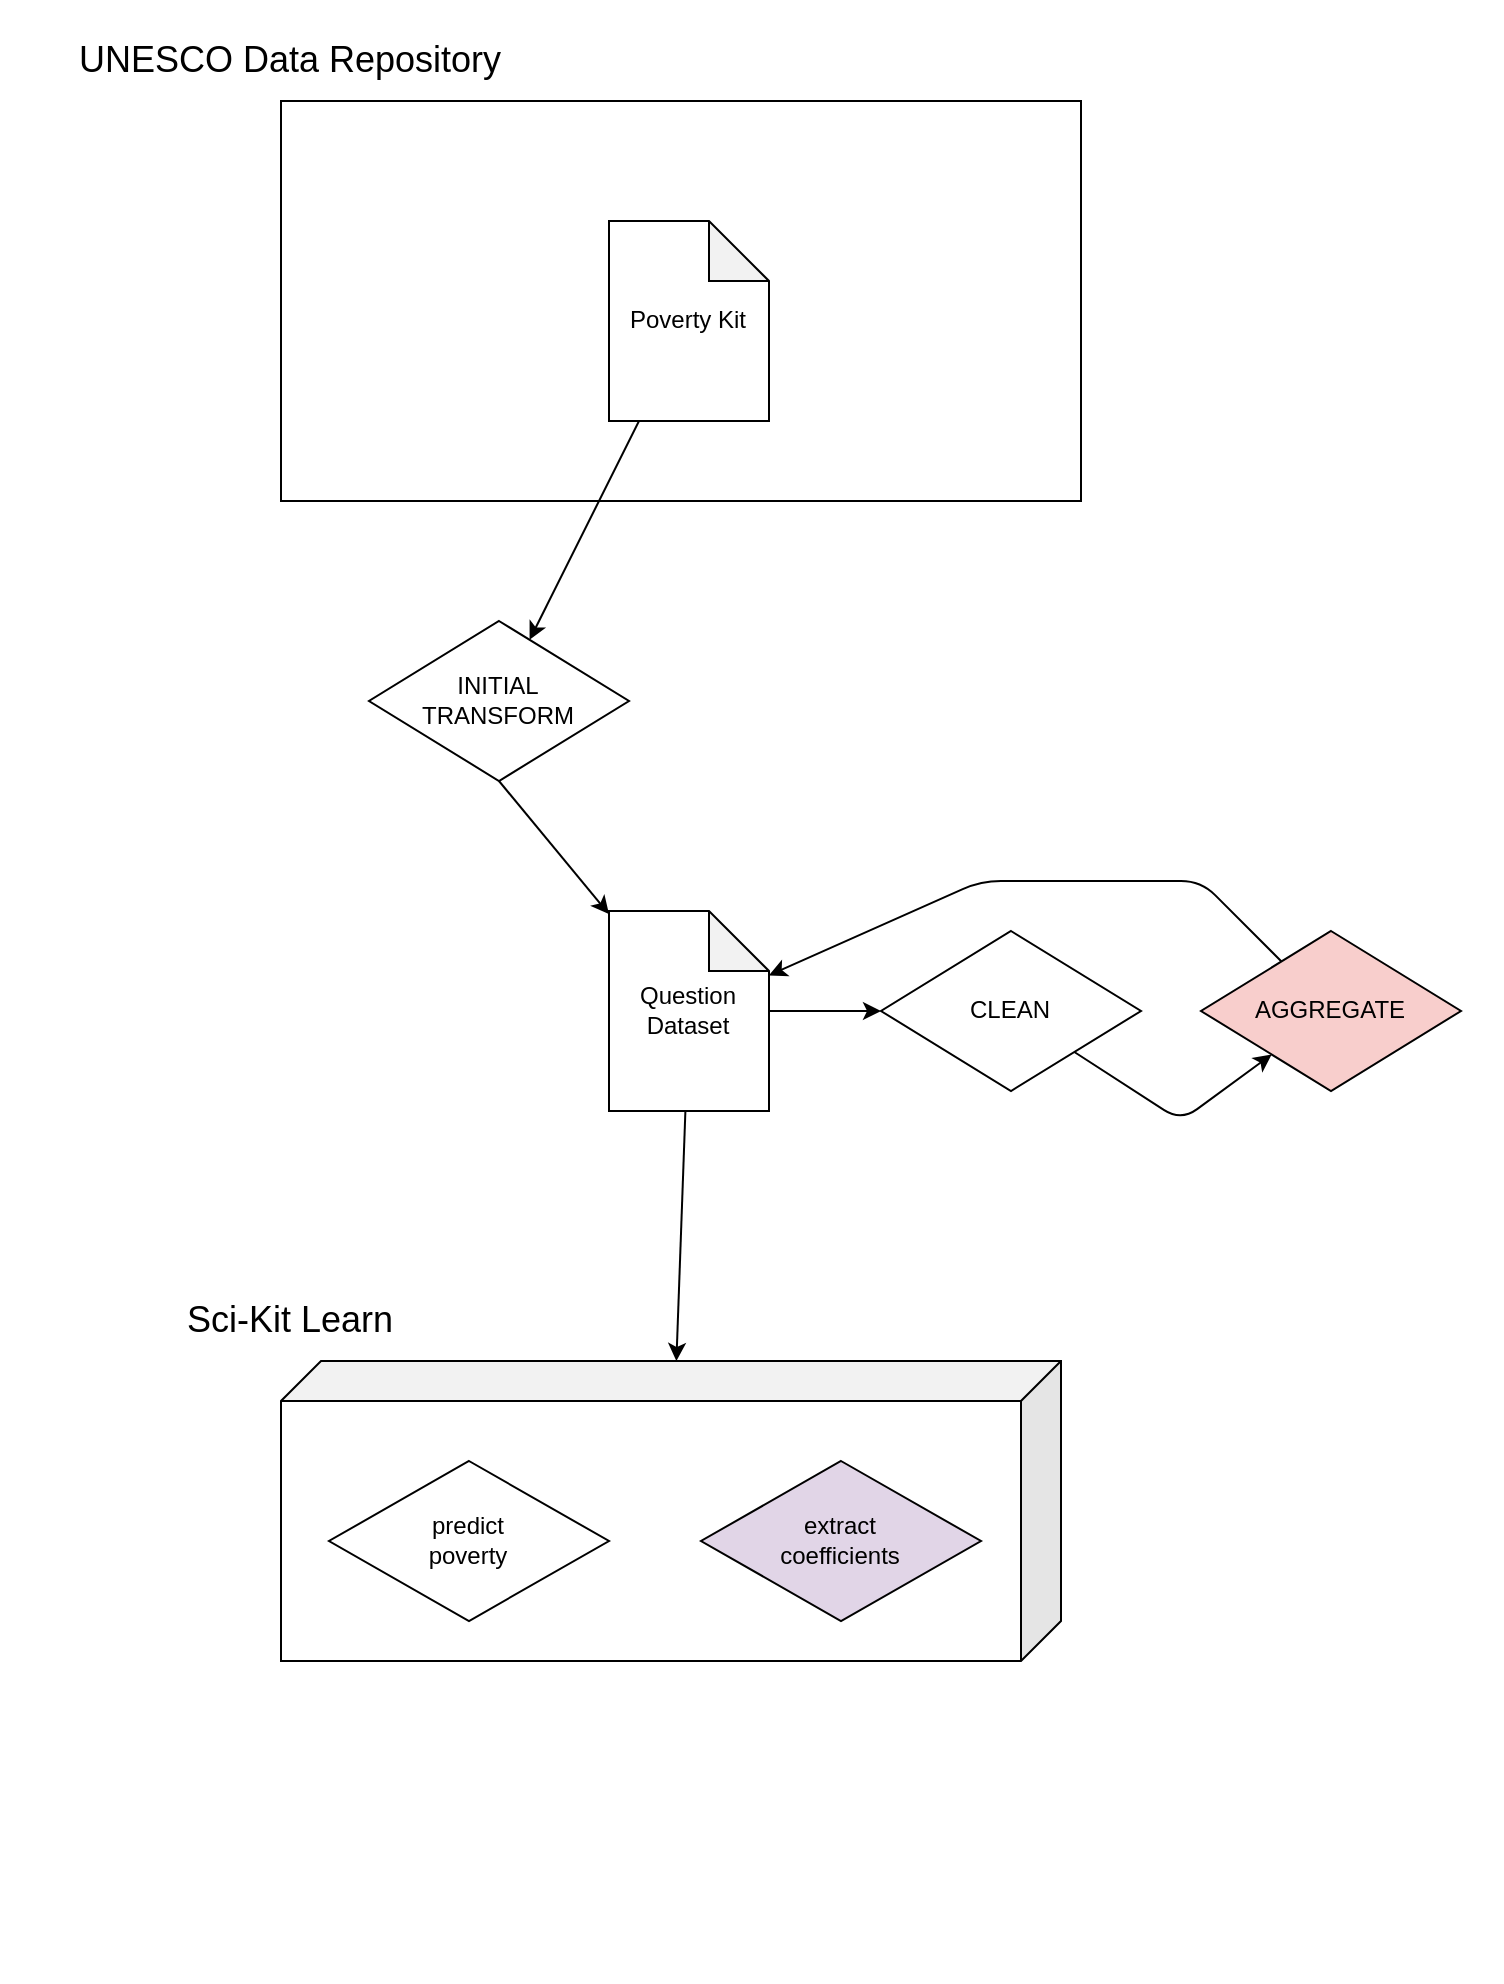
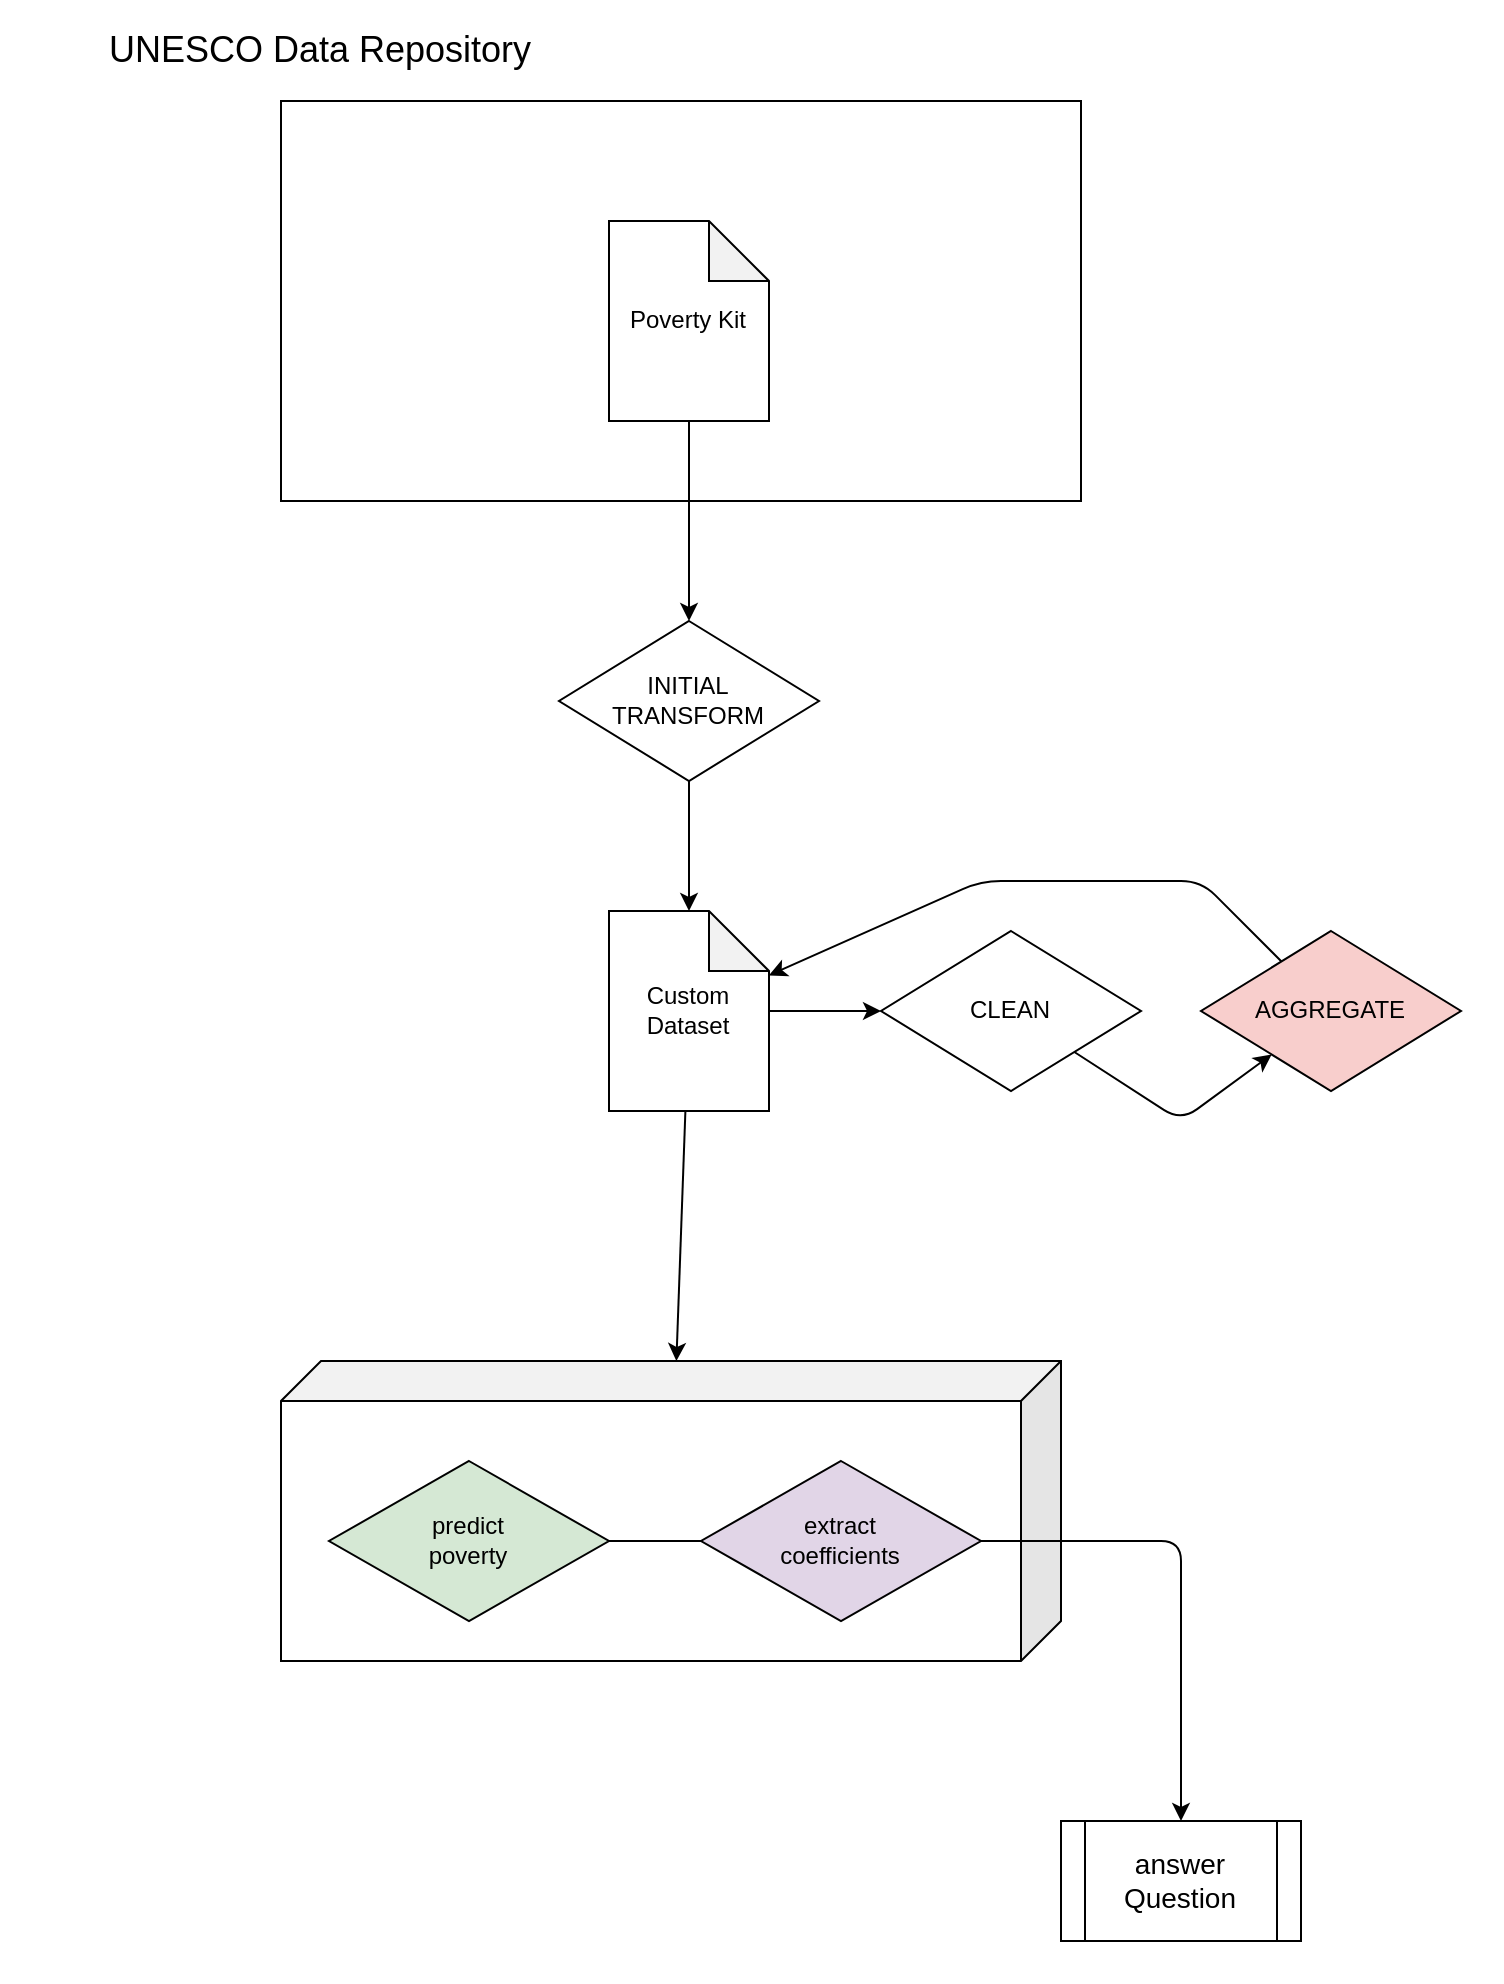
node "UNESCO Data Repository": moved (291, 61) -> (321, 51)
node "INITIAL TRANSFORM": moved (499, 701) -> (689, 701)
node "Question Dataset": label "Question Dataset" -> "Custom Dataset"
node "Sci-Kit Learn": removed
node "predict poverty": fillcolor #ffffff -> #d5e8d4
edge "predict poverty" -> "answer Question": added
node "answer Question": added
